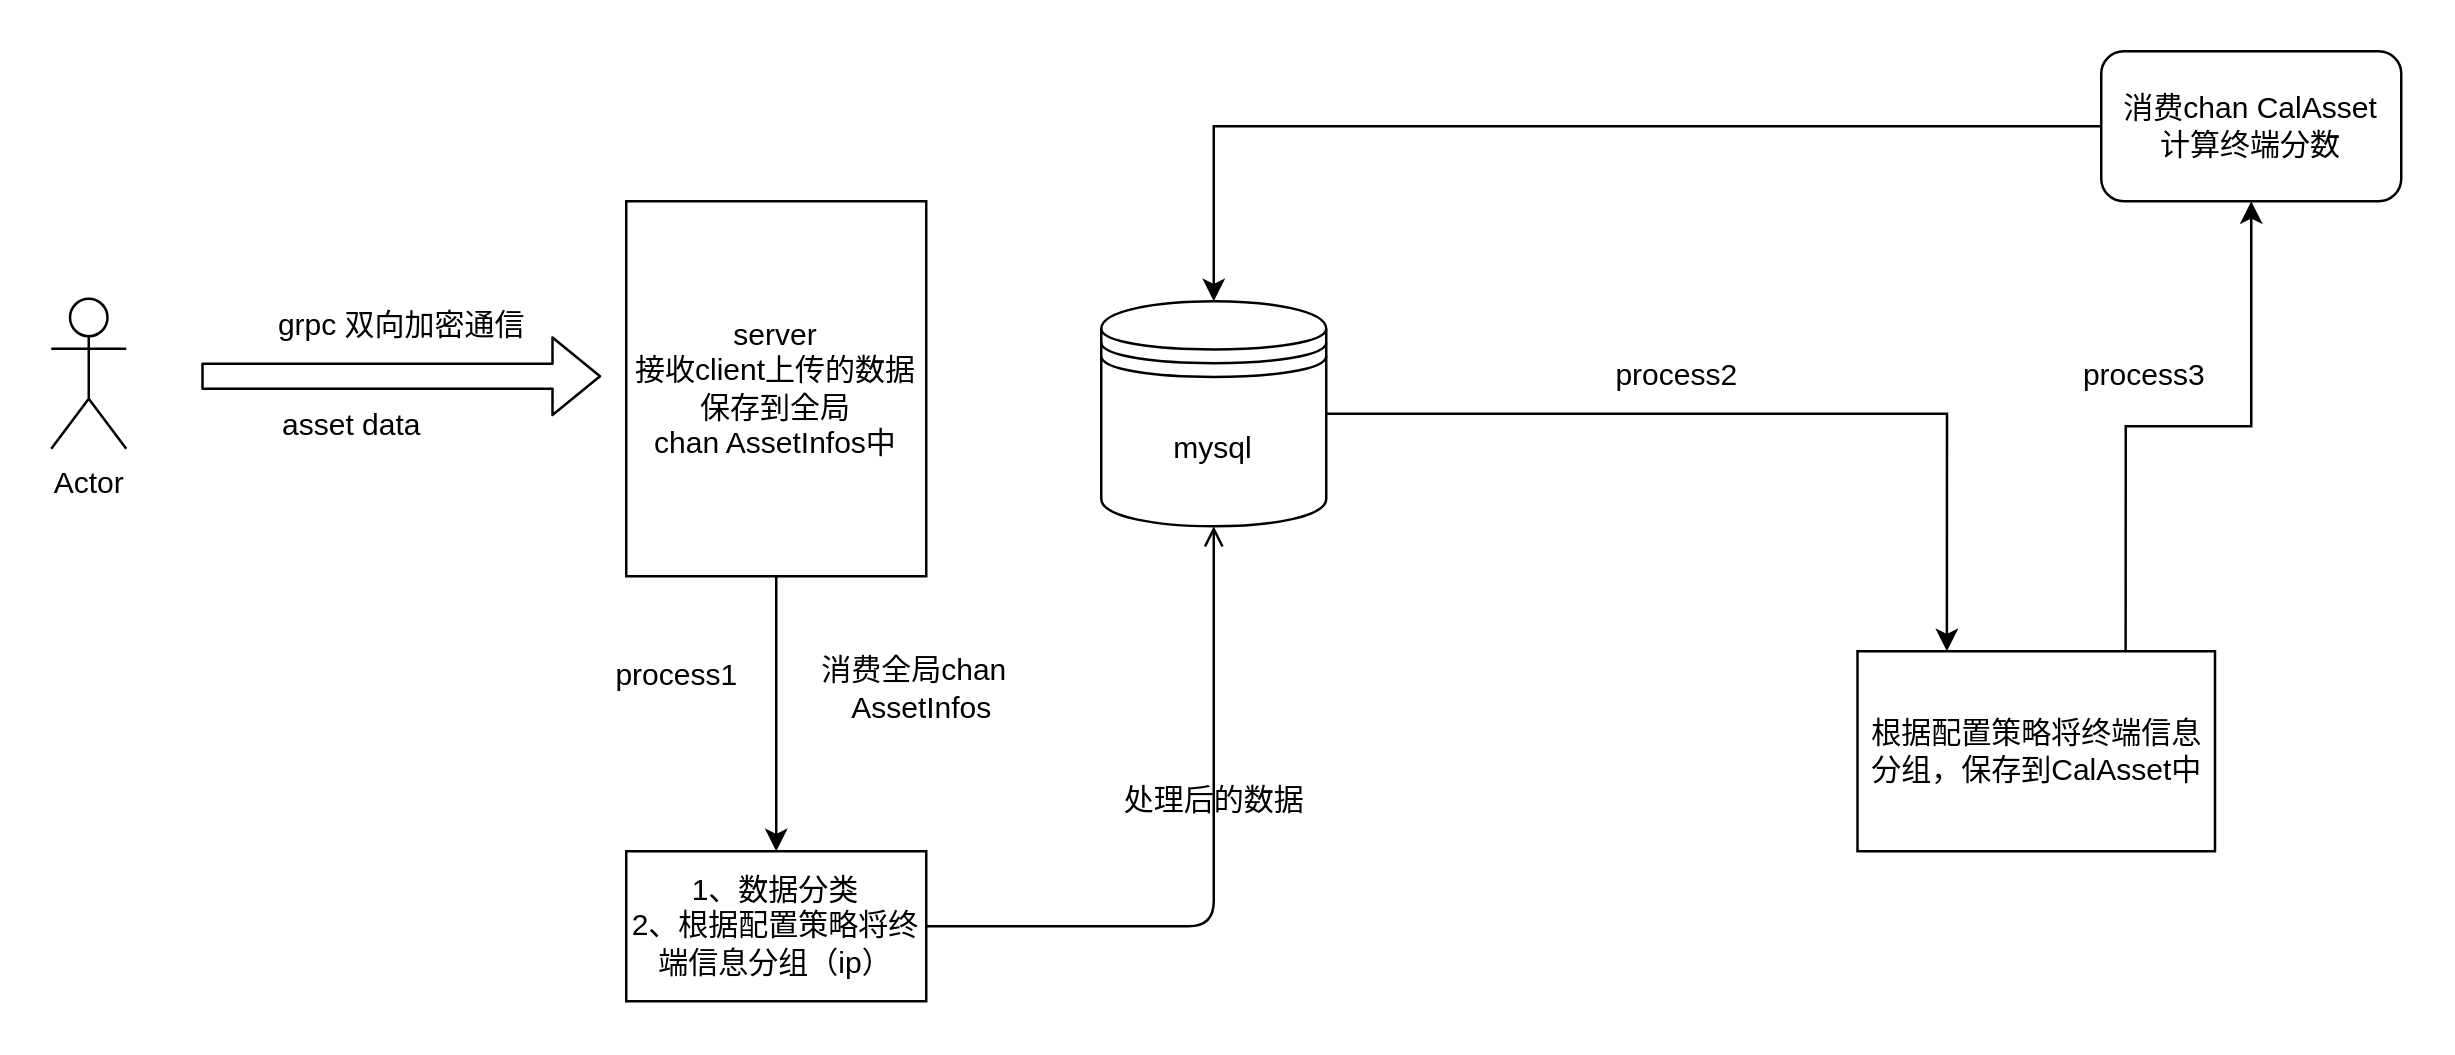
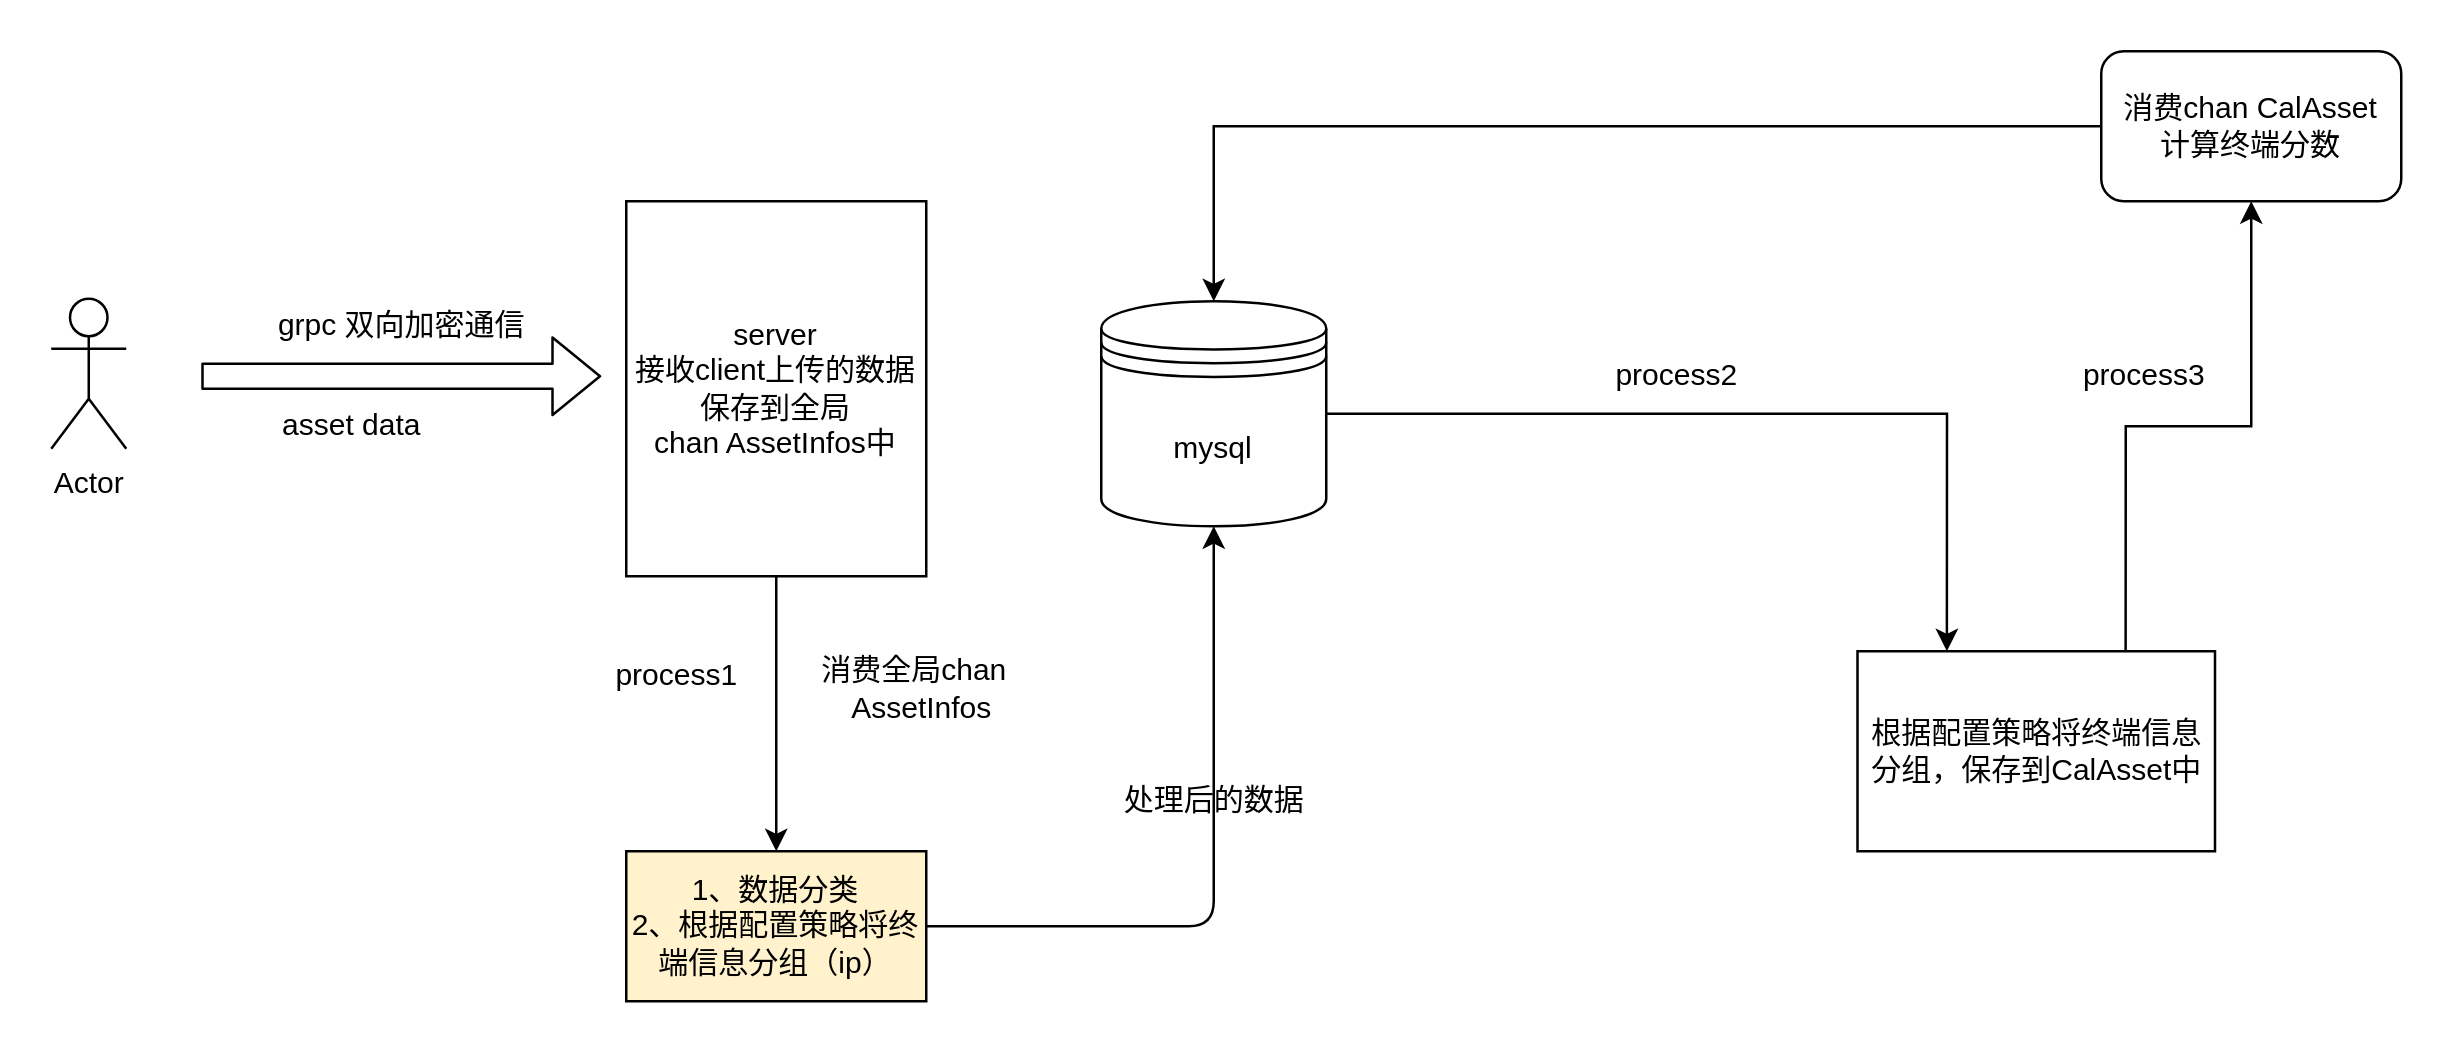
edge "1、数据分类 2、根据配置策略将终端信息分组（ip）" -> "mysql": arrowhead open -> classic
node "1、数据分类 2、根据配置策略将终端信息分组（ip）": fillcolor #ffffff -> #fff2cc
